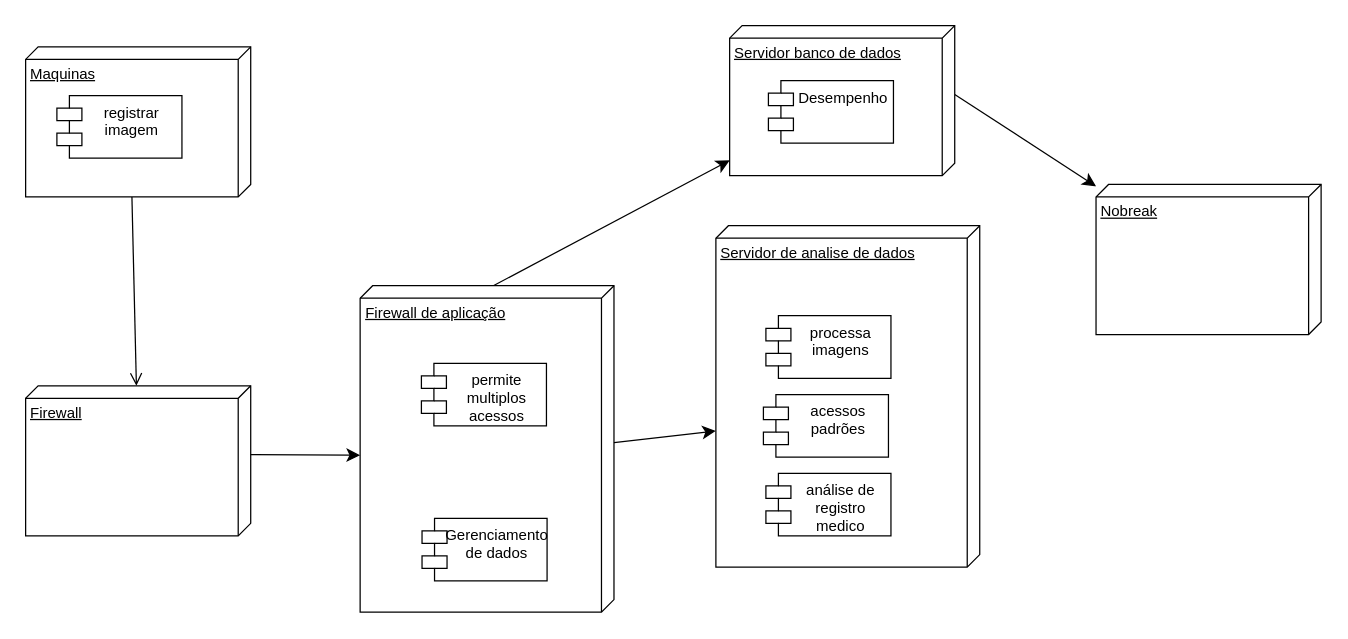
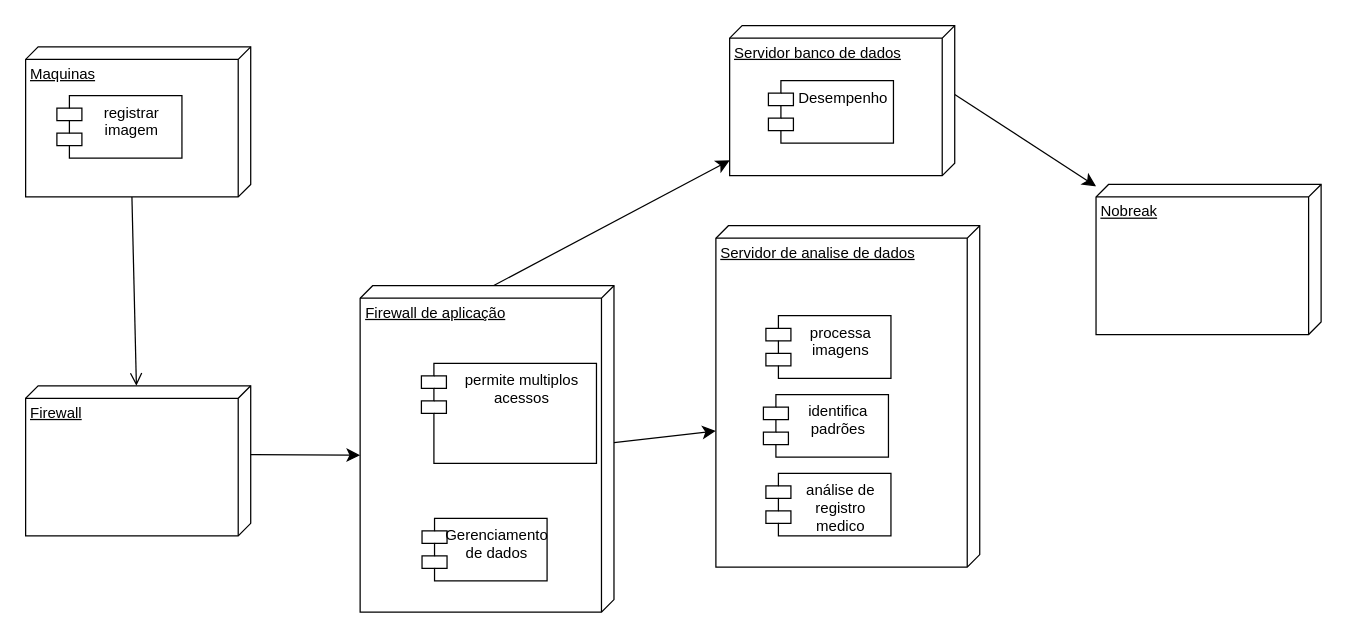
node "permite multiplos acessos": size 125x63 -> 175x100
node "acessos padrões": label "acessos padrões" -> "identifica padrões"
